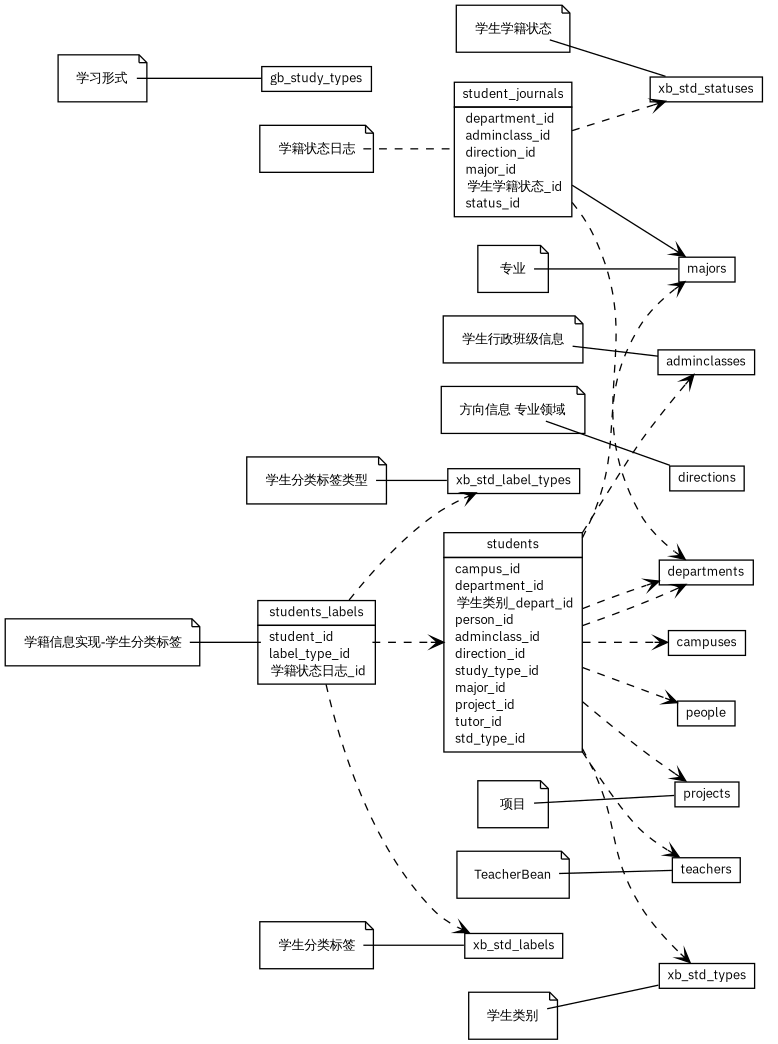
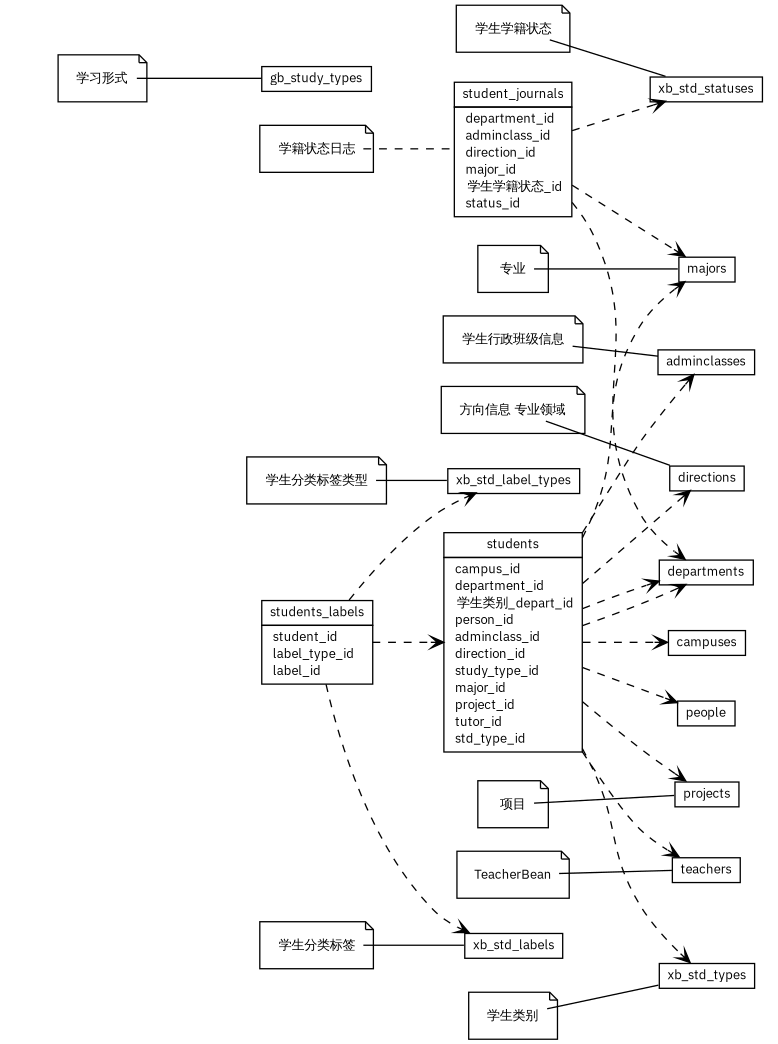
edge "student_journals" -> "majors": style solid -> dashed
edge "students" -> "directions": added
node "学籍信息实现-学生分类标签": removed
node "students_labels": text "学籍状态日志_id" -> "label_id"
